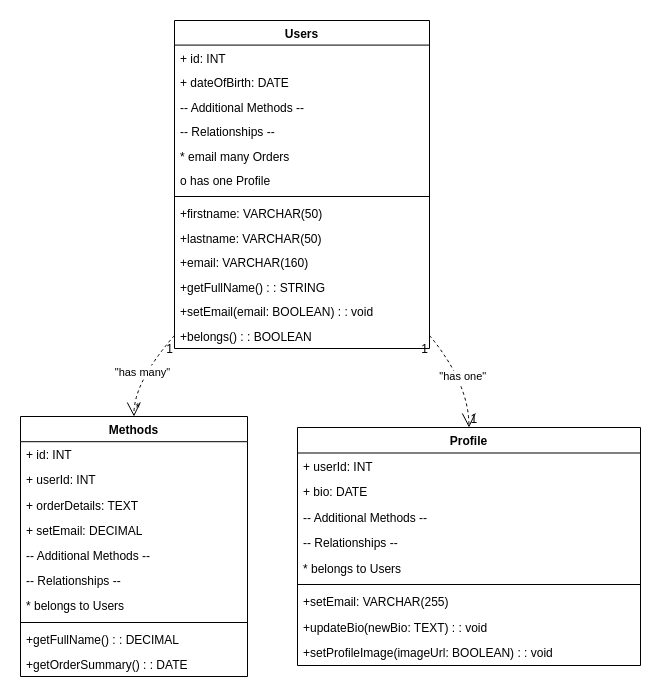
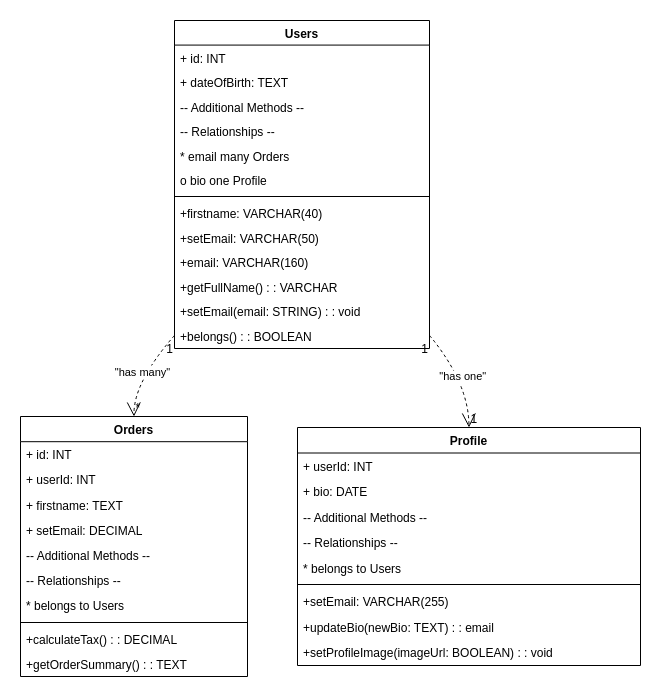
node "+ dateOfBirth: DATE": label "+ dateOfBirth: DATE" -> "+ dateOfBirth: TEXT"
node "o has one Profile": label "o has one Profile" -> "o bio one Profile"
node "+firstname: VARCHAR(50)": label "+firstname: VARCHAR(50)" -> "+firstname: VARCHAR(40)"
node "+lastname: VARCHAR(50)": label "+lastname: VARCHAR(50)" -> "+setEmail: VARCHAR(50)"
node "+getFullName() : : STRING": label "+getFullName() : : STRING" -> "+getFullName() : : VARCHAR"
node "+setEmail(email: BOOLEAN) : : void": label "+setEmail(email: BOOLEAN) : : void" -> "+setEmail(email: STRING) : : void"
node "Methods": label "Methods" -> "Orders"
node "+ orderDetails: TEXT": label "+ orderDetails: TEXT" -> "+ firstname: TEXT"
node "+updateBio(newBio: TEXT) : : void": label "+updateBio(newBio: TEXT) : : void" -> "+updateBio(newBio: TEXT) : : email"
node "+getFullName() : : DECIMAL": label "+getFullName() : : DECIMAL" -> "+calculateTax() : : DECIMAL"
node "+getOrderSummary() : : DATE": label "+getOrderSummary() : : DATE" -> "+getOrderSummary() : : TEXT"
